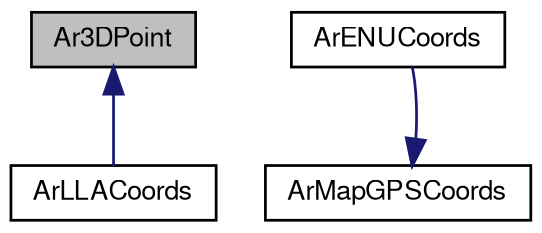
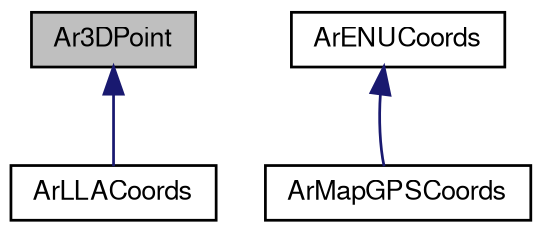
edge "ArENUCoords" -> "ArMapGPSCoords": reversed
